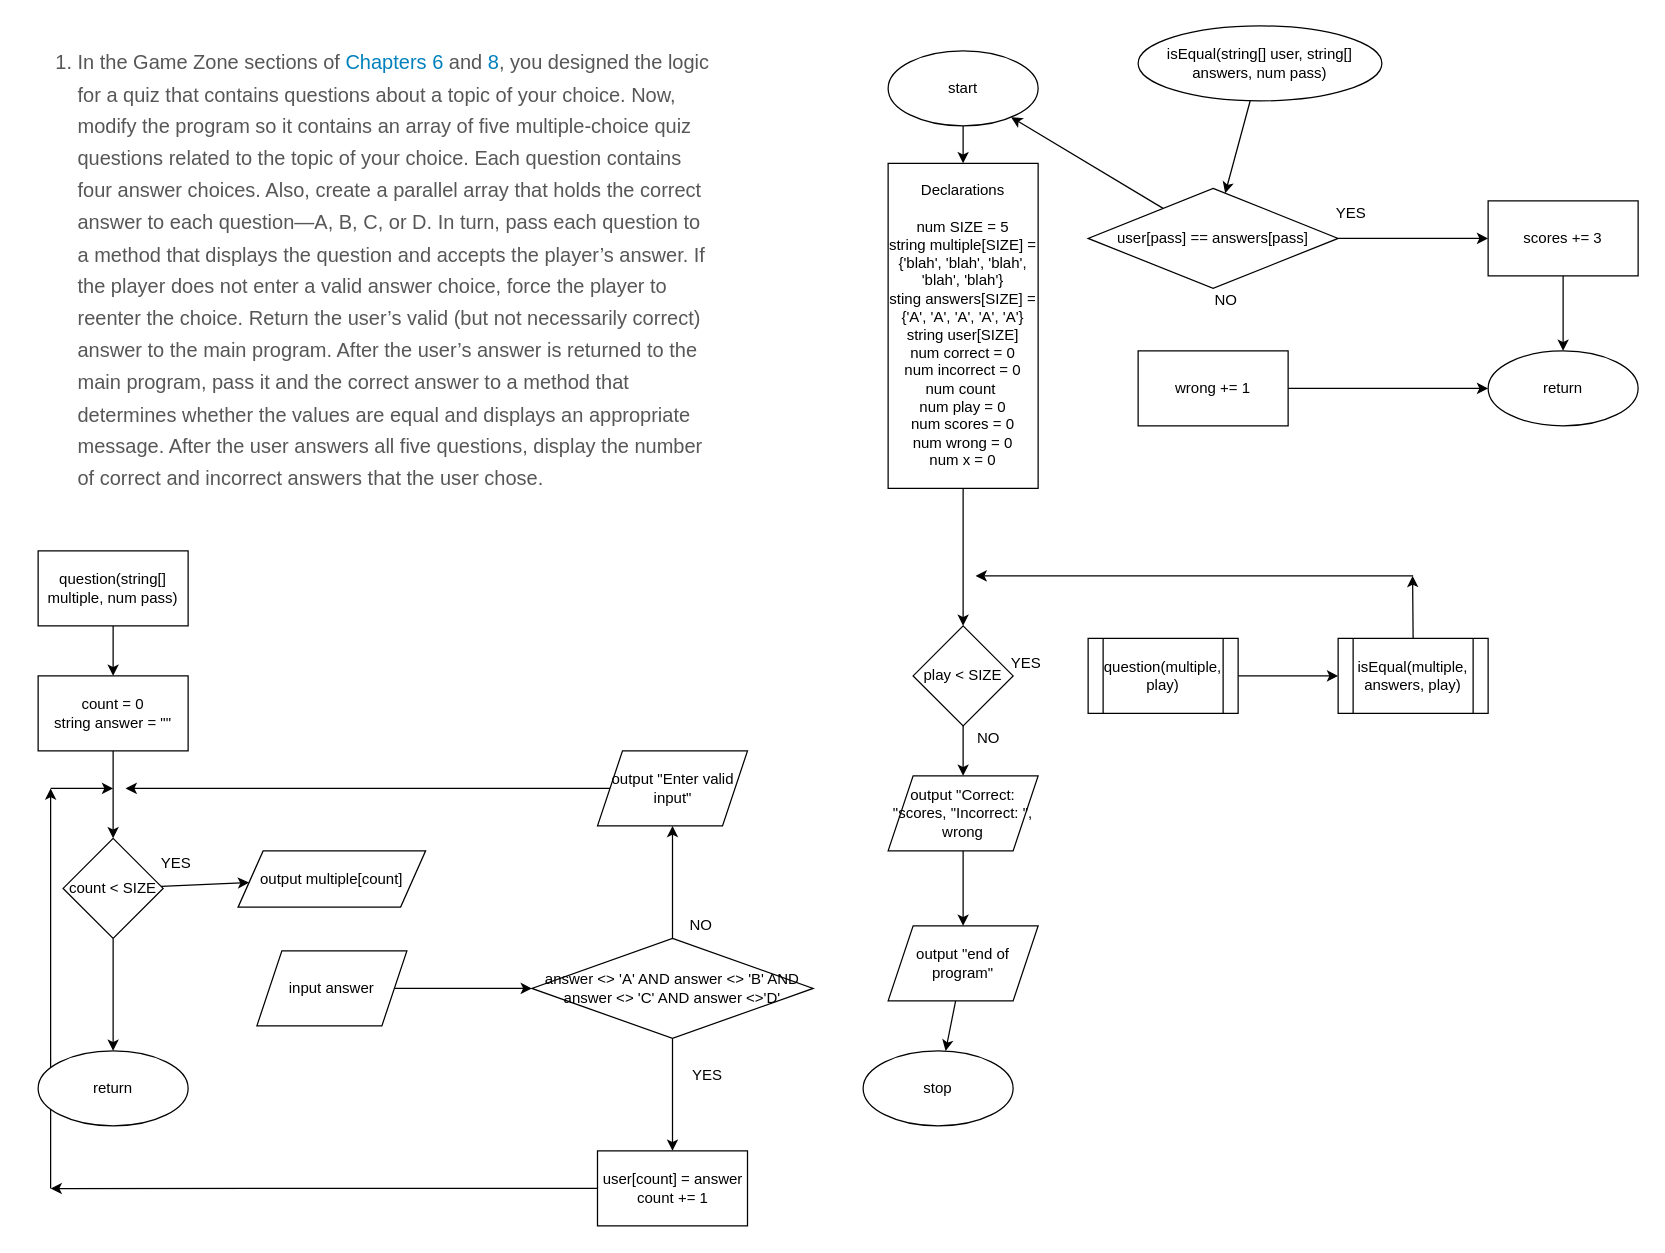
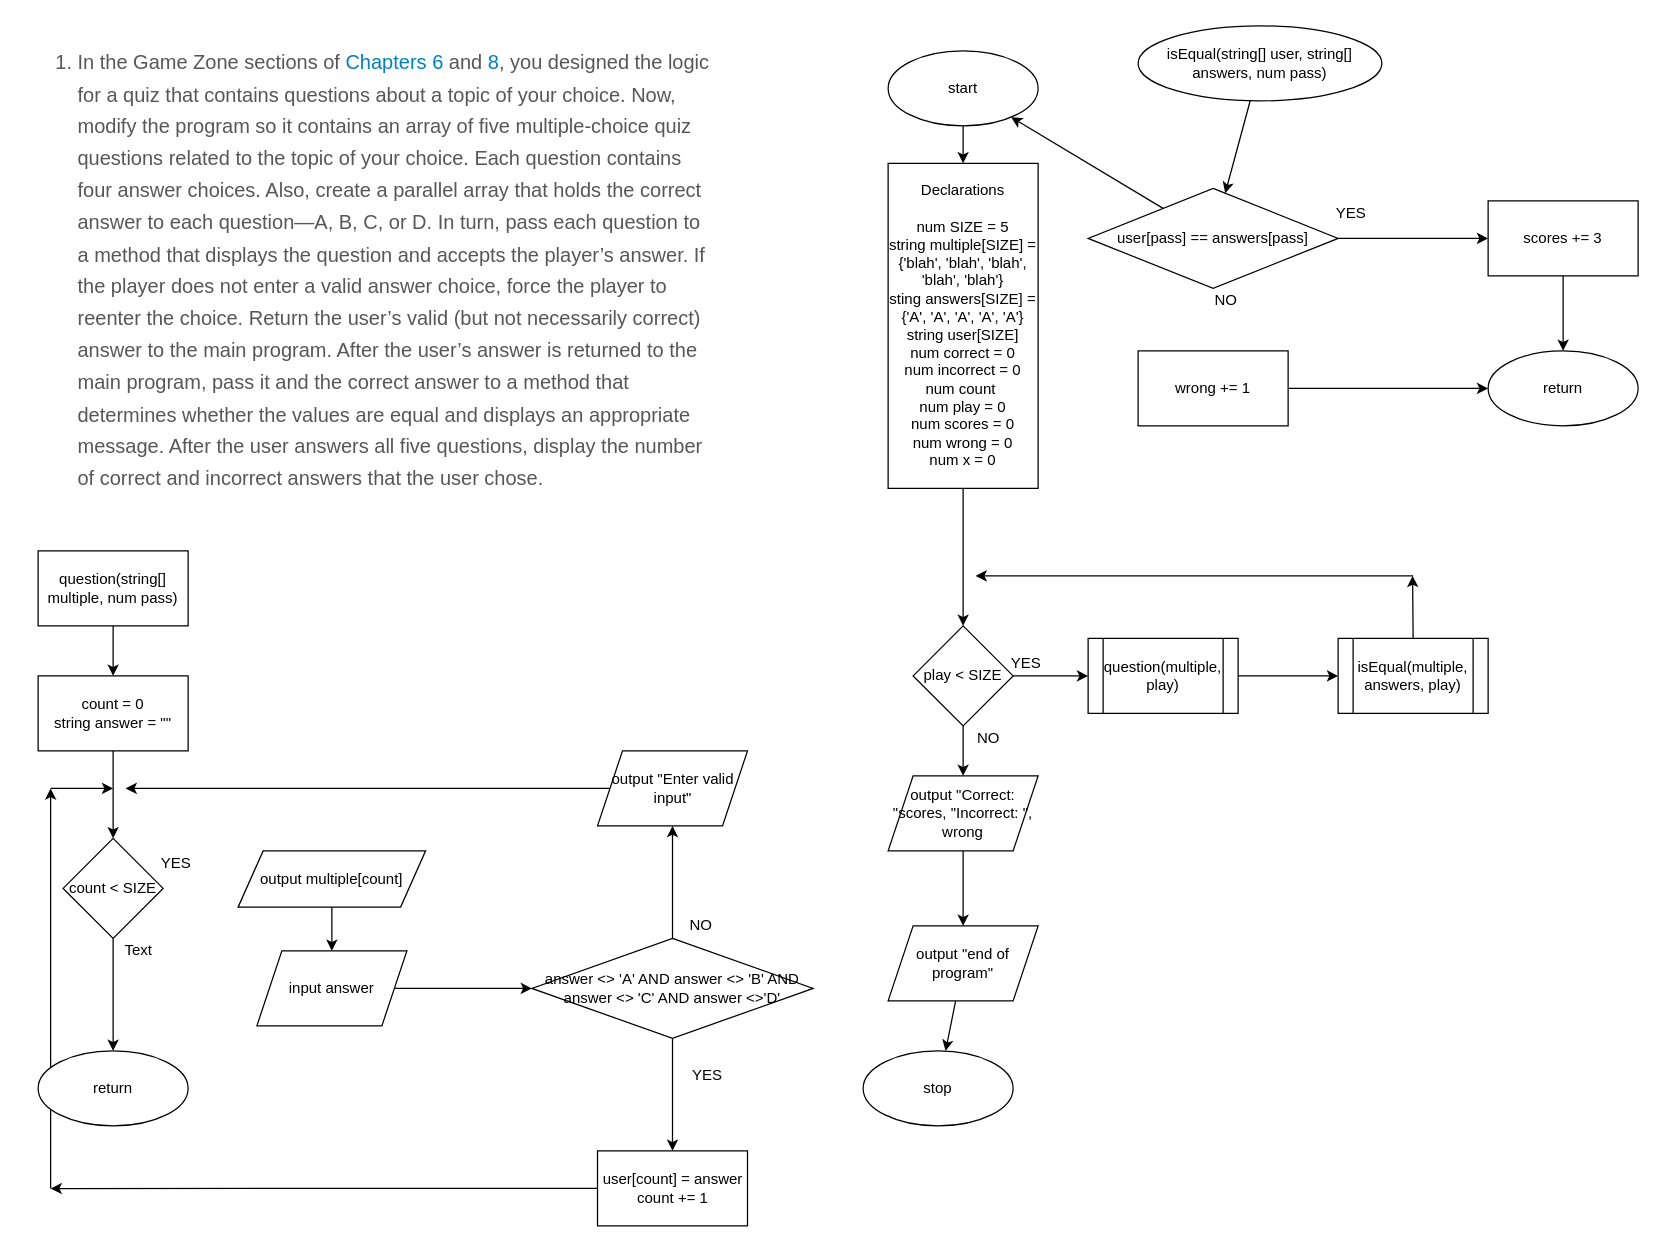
edge "play < SIZE" -> "question(multiple, play)": added
edge "count < SIZE" -> "output multiple[count]": removed
edge "output multiple[count]" -> "input answer": added
node "Text": added
